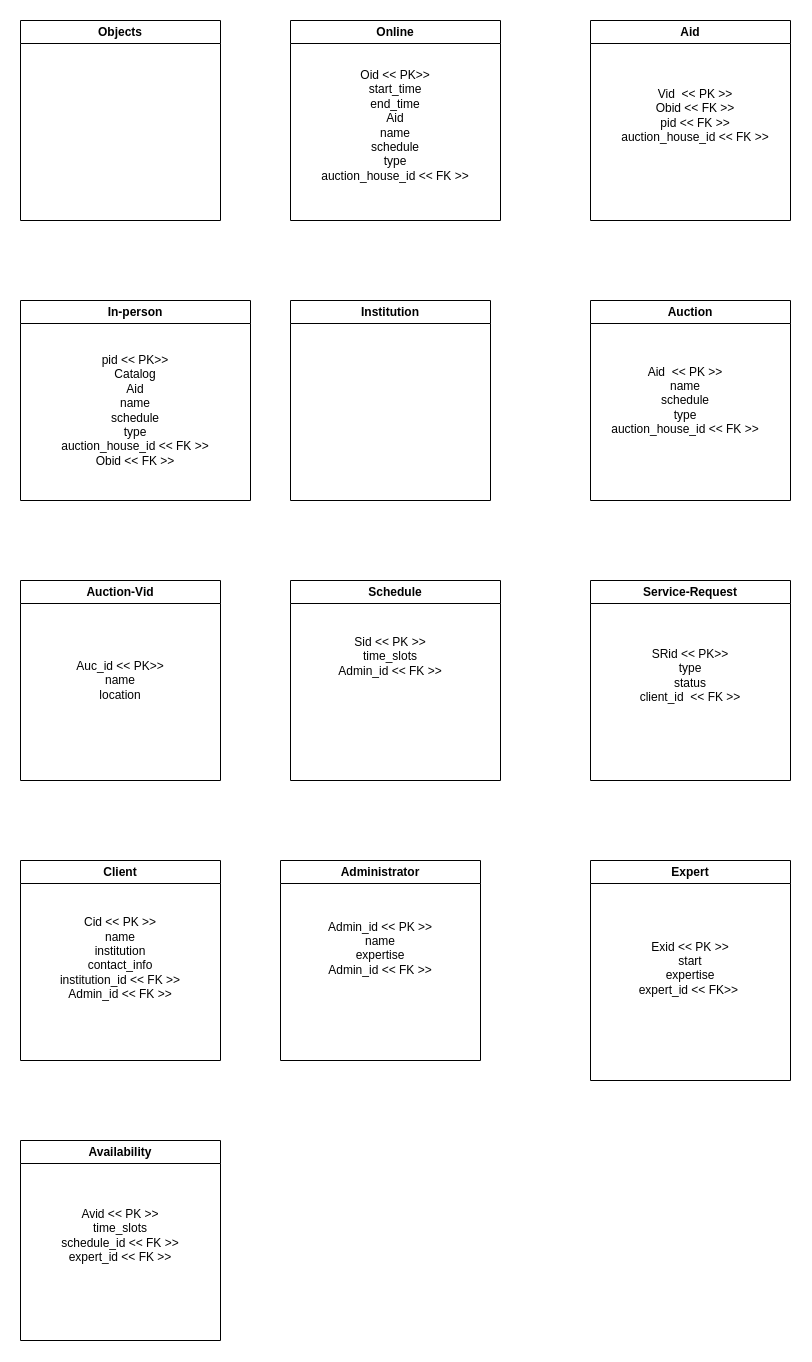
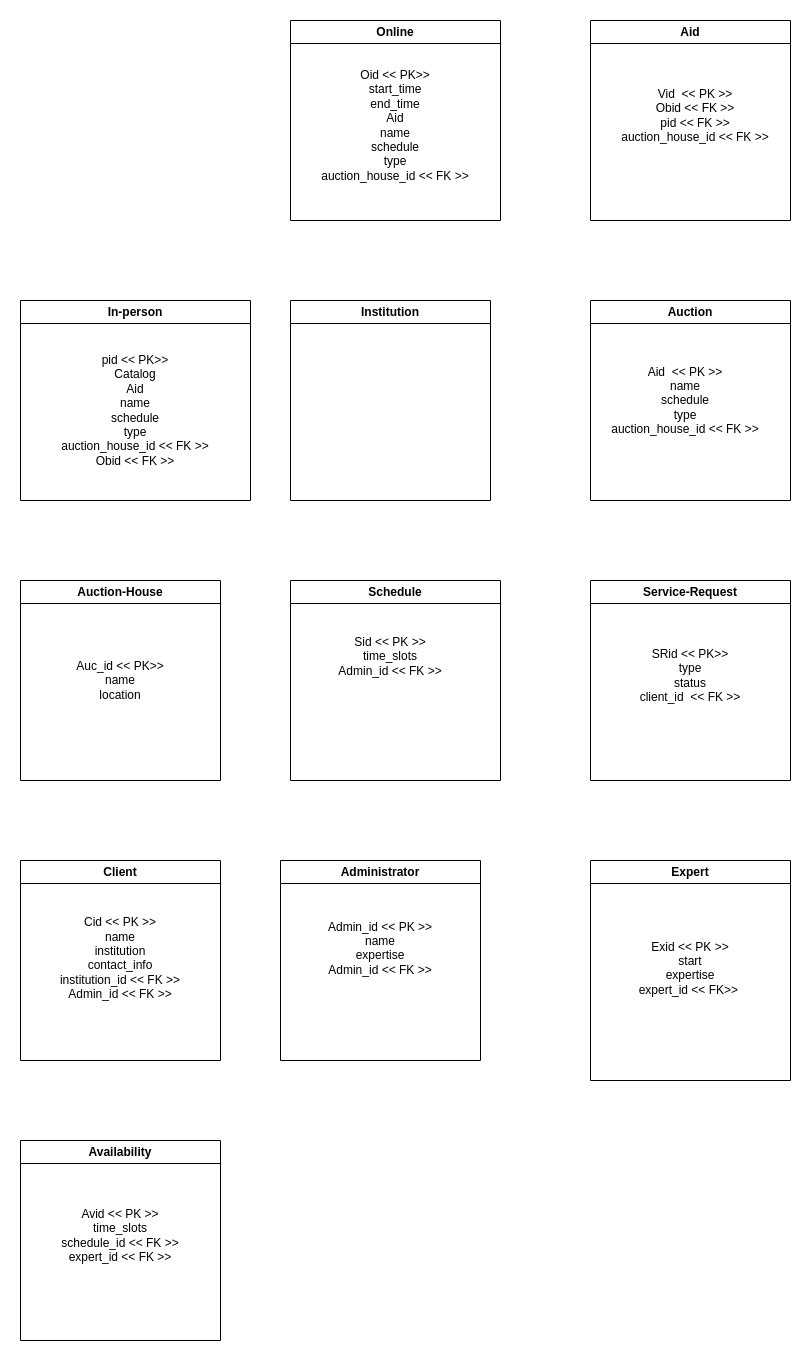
node "Objects": removed
node "Auction-Vid": label "Auction-Vid" -> "Auction-House"
